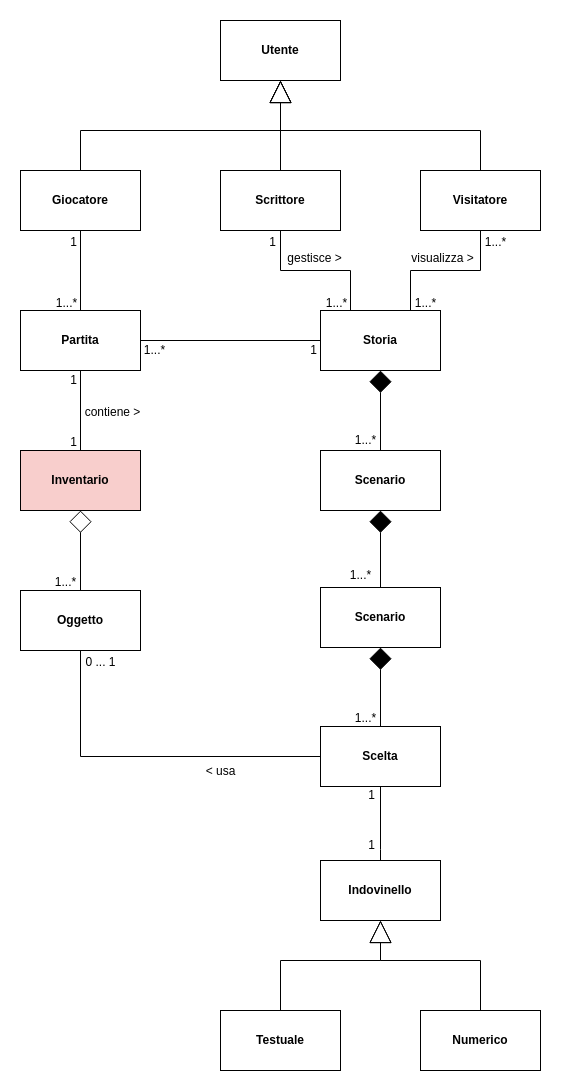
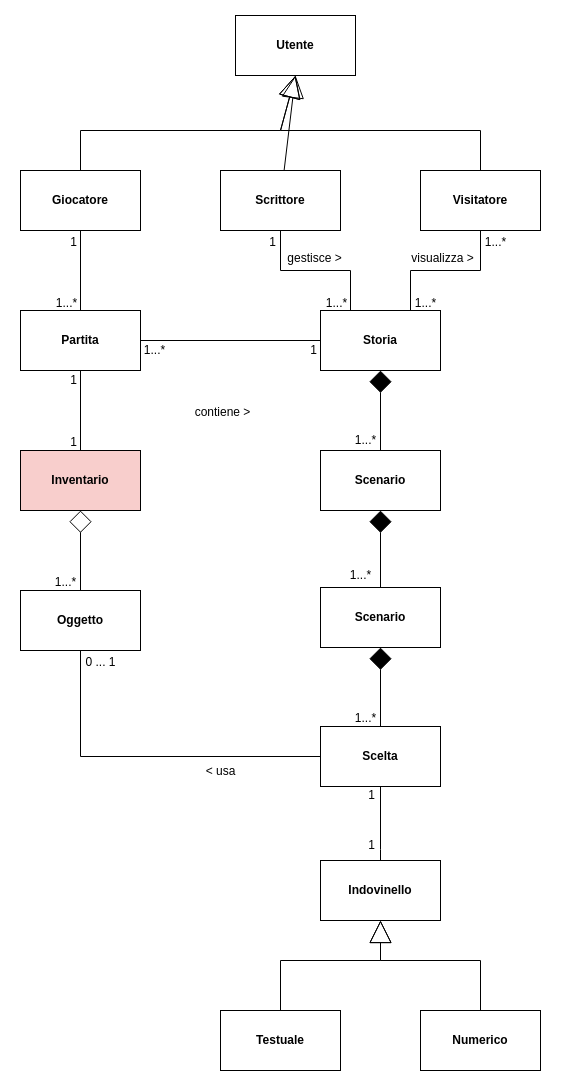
node "Utente": moved (281, 51) -> (296, 46)
node "contiene >": moved (113, 413) -> (223, 413)
